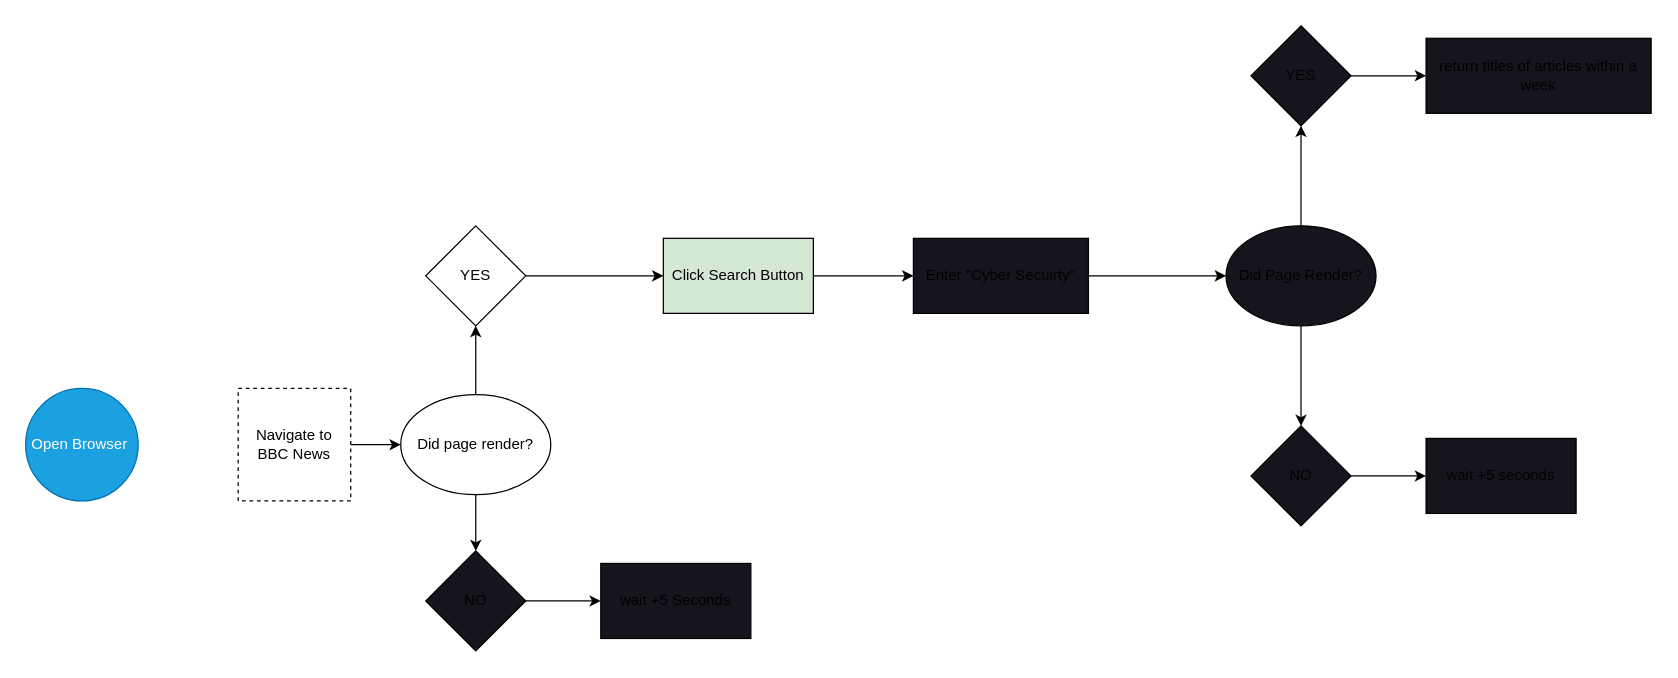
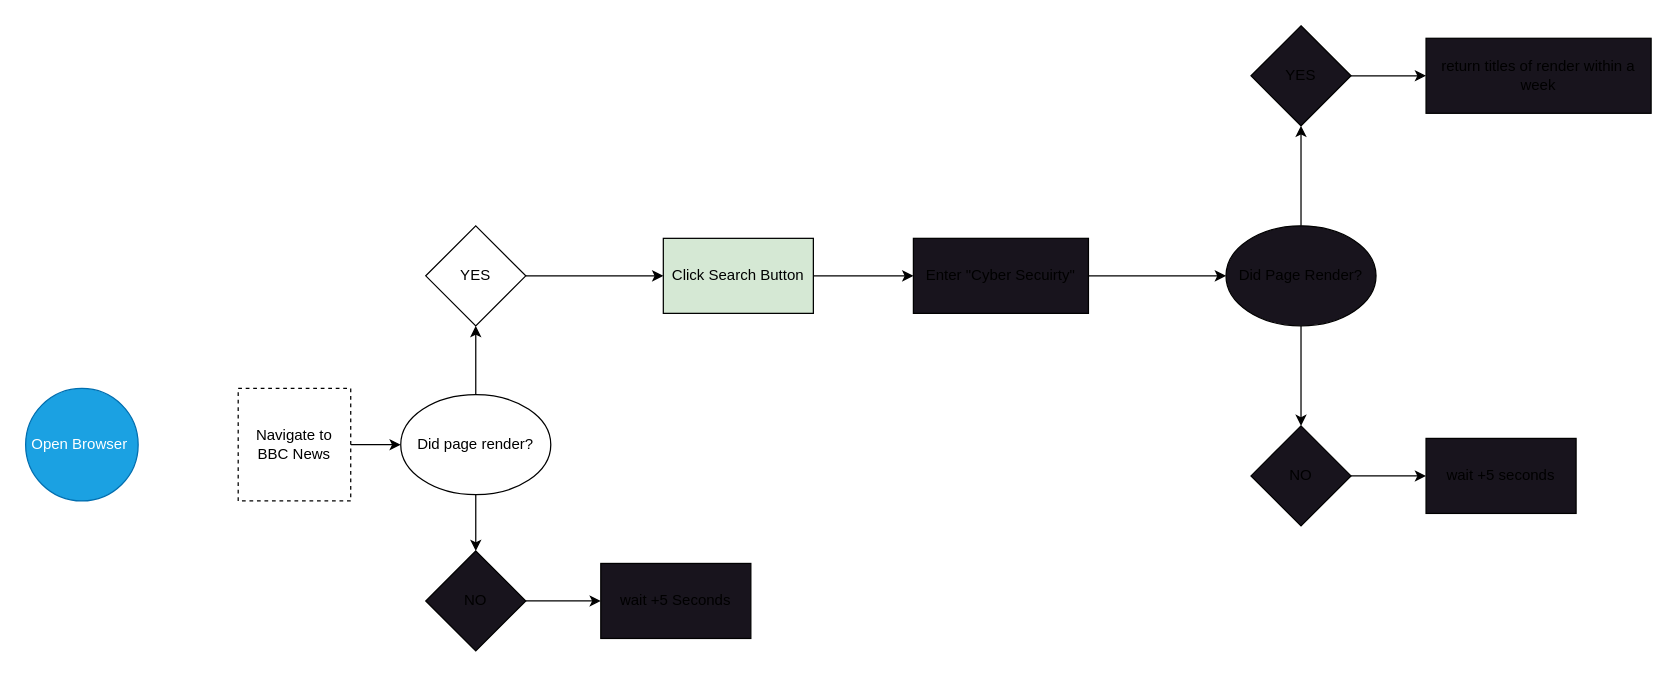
node "return titles of articles within a week": label "return titles of articles within a week" -> "return titles of render within a week"
